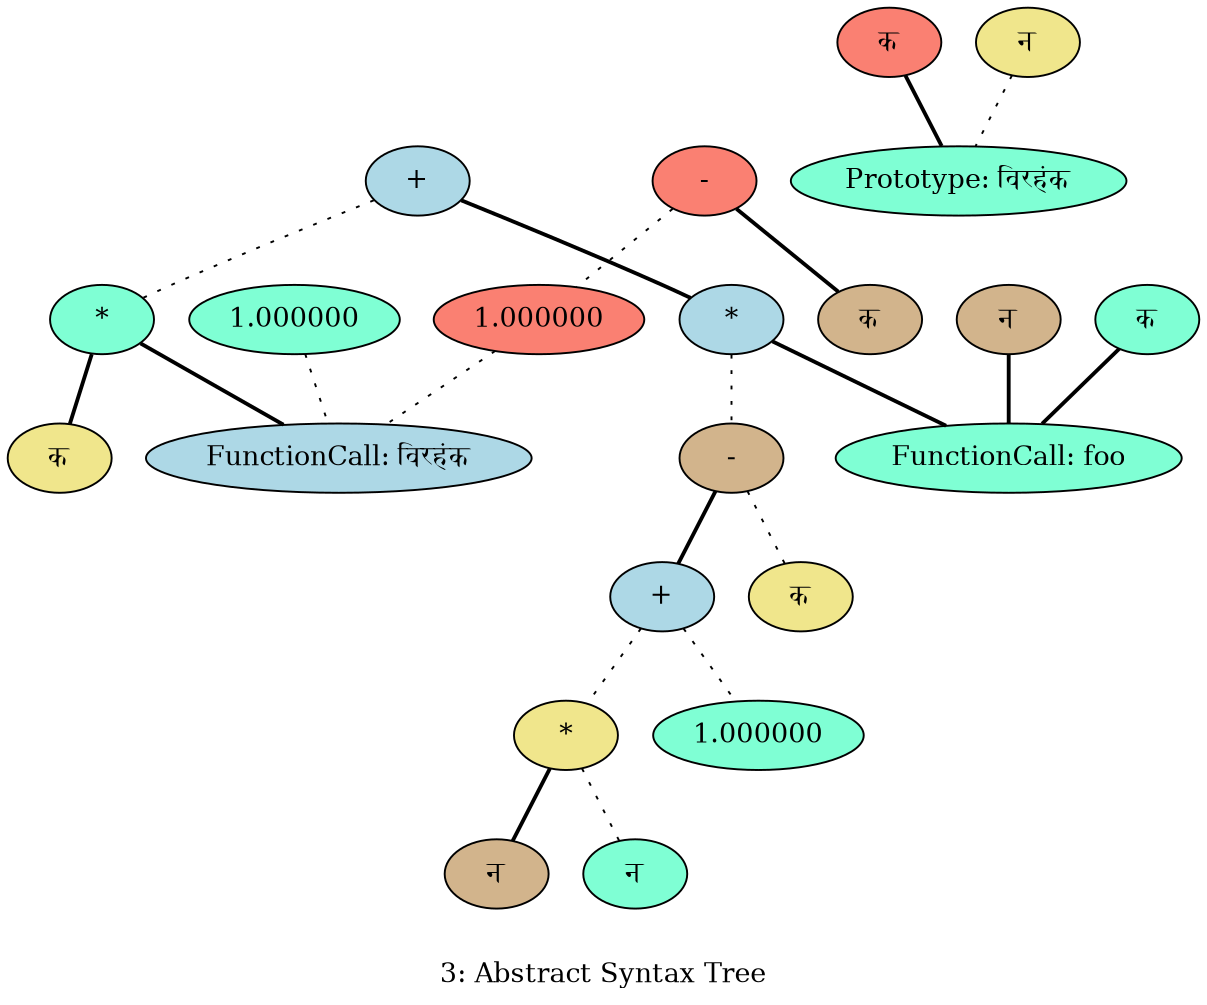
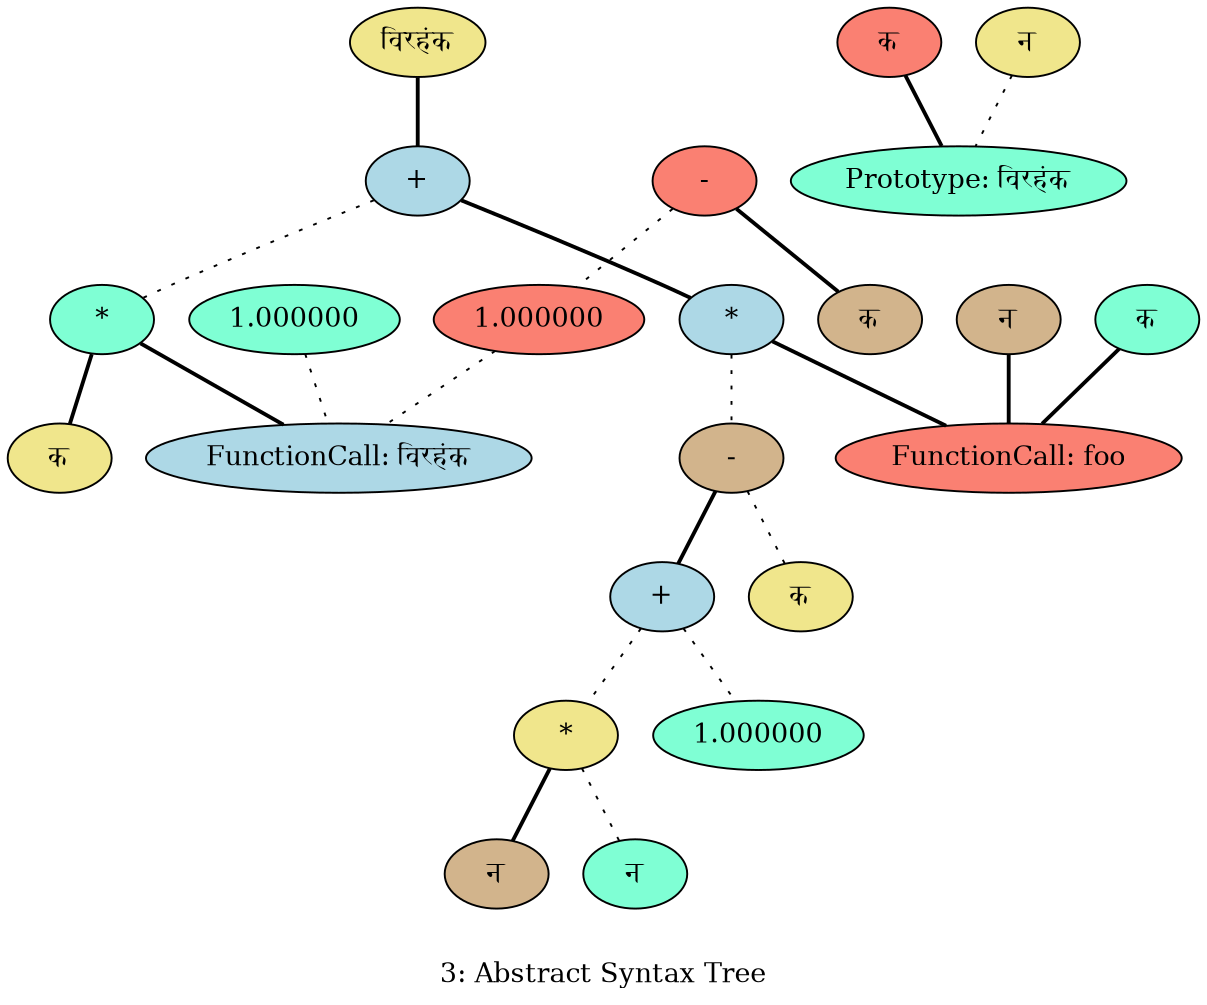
node "विरहंक": added
node "FunctionCall: foo": fillcolor aquamarine -> salmon
